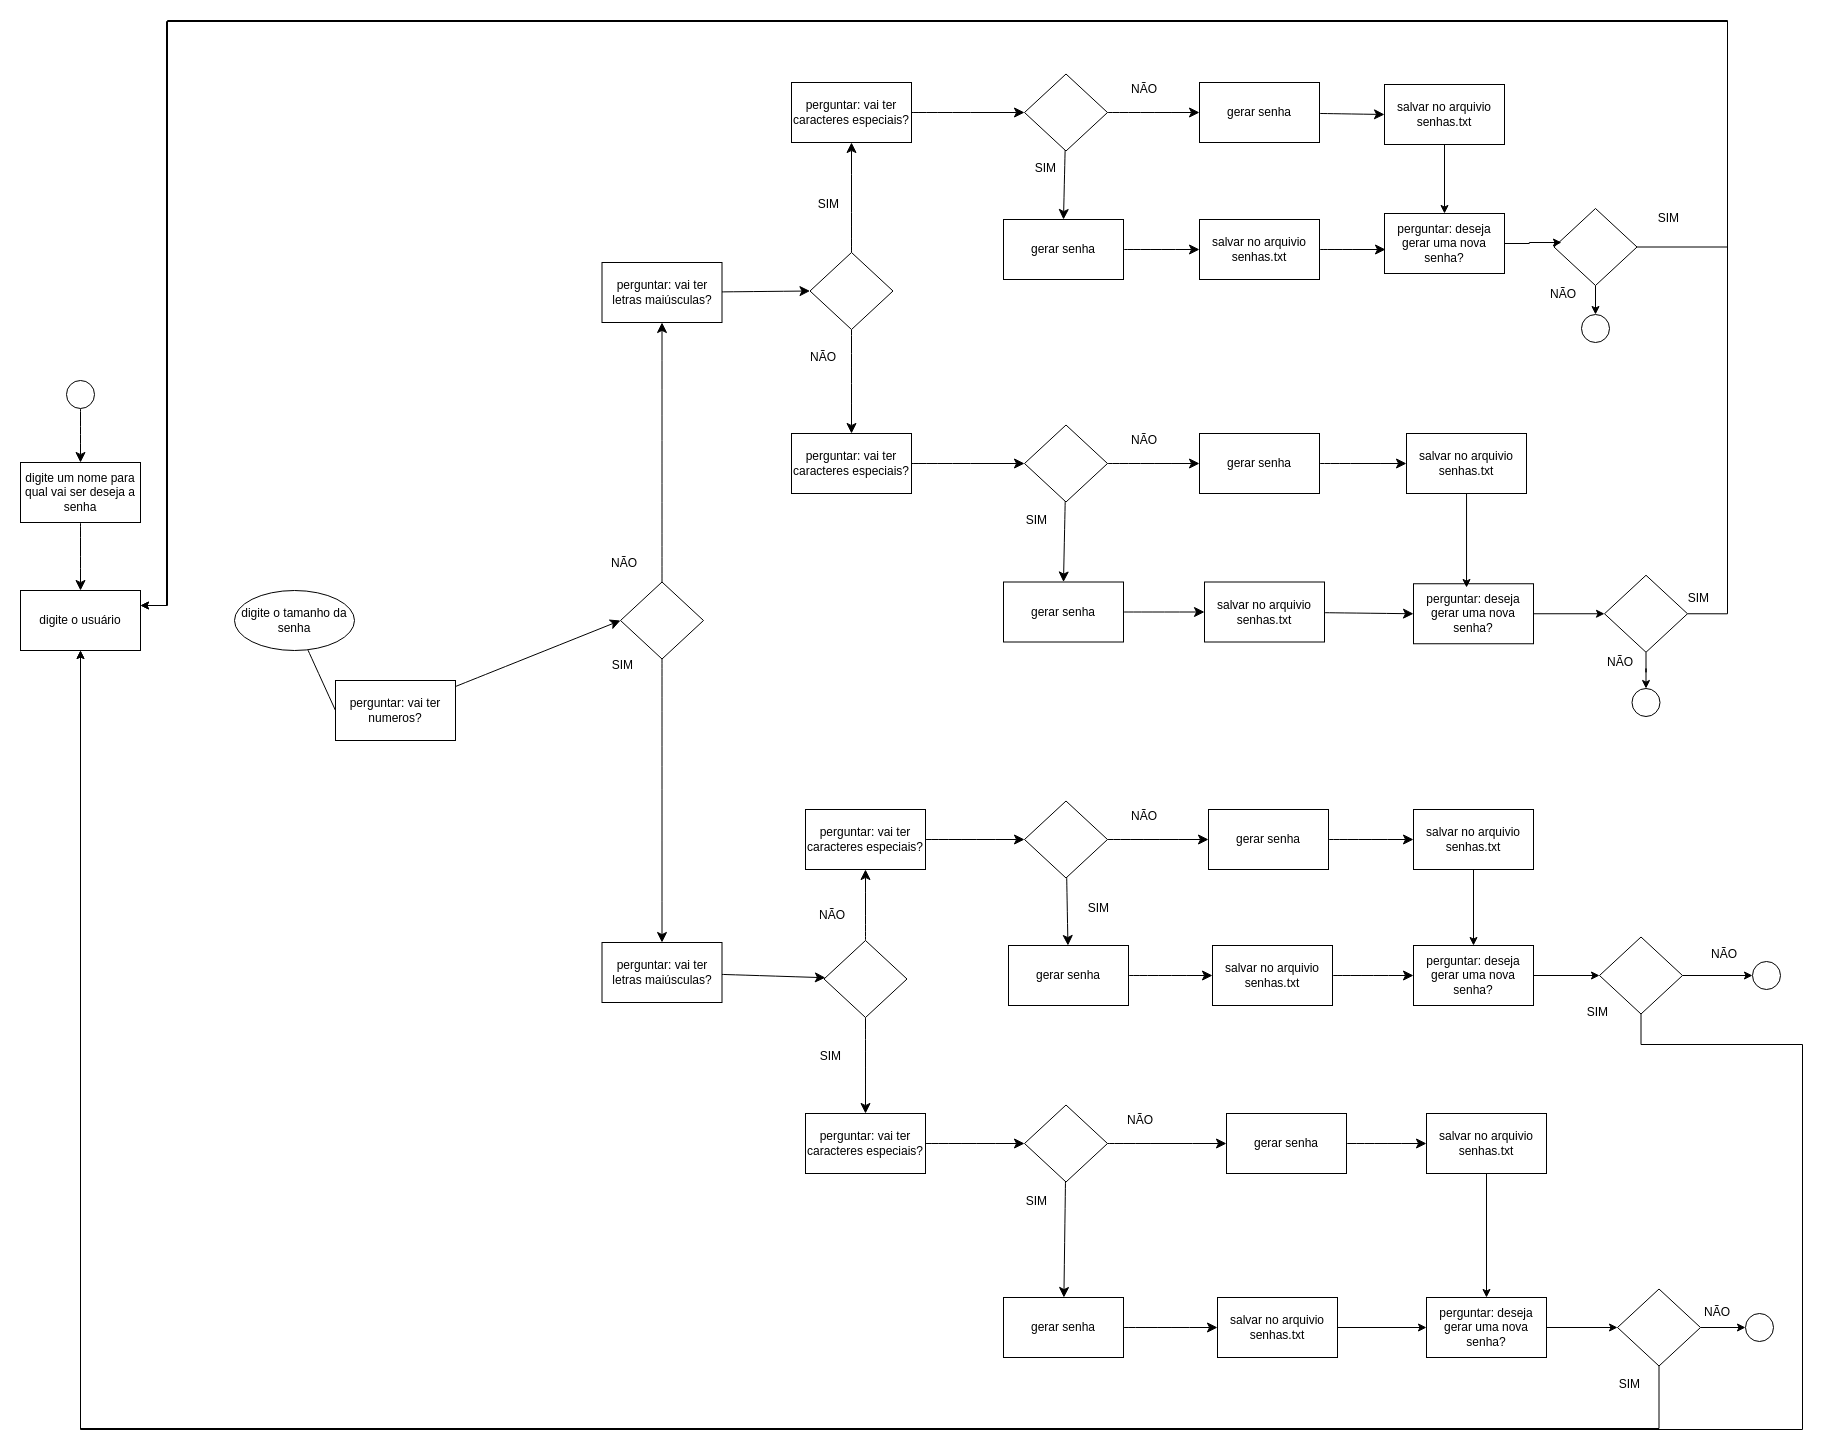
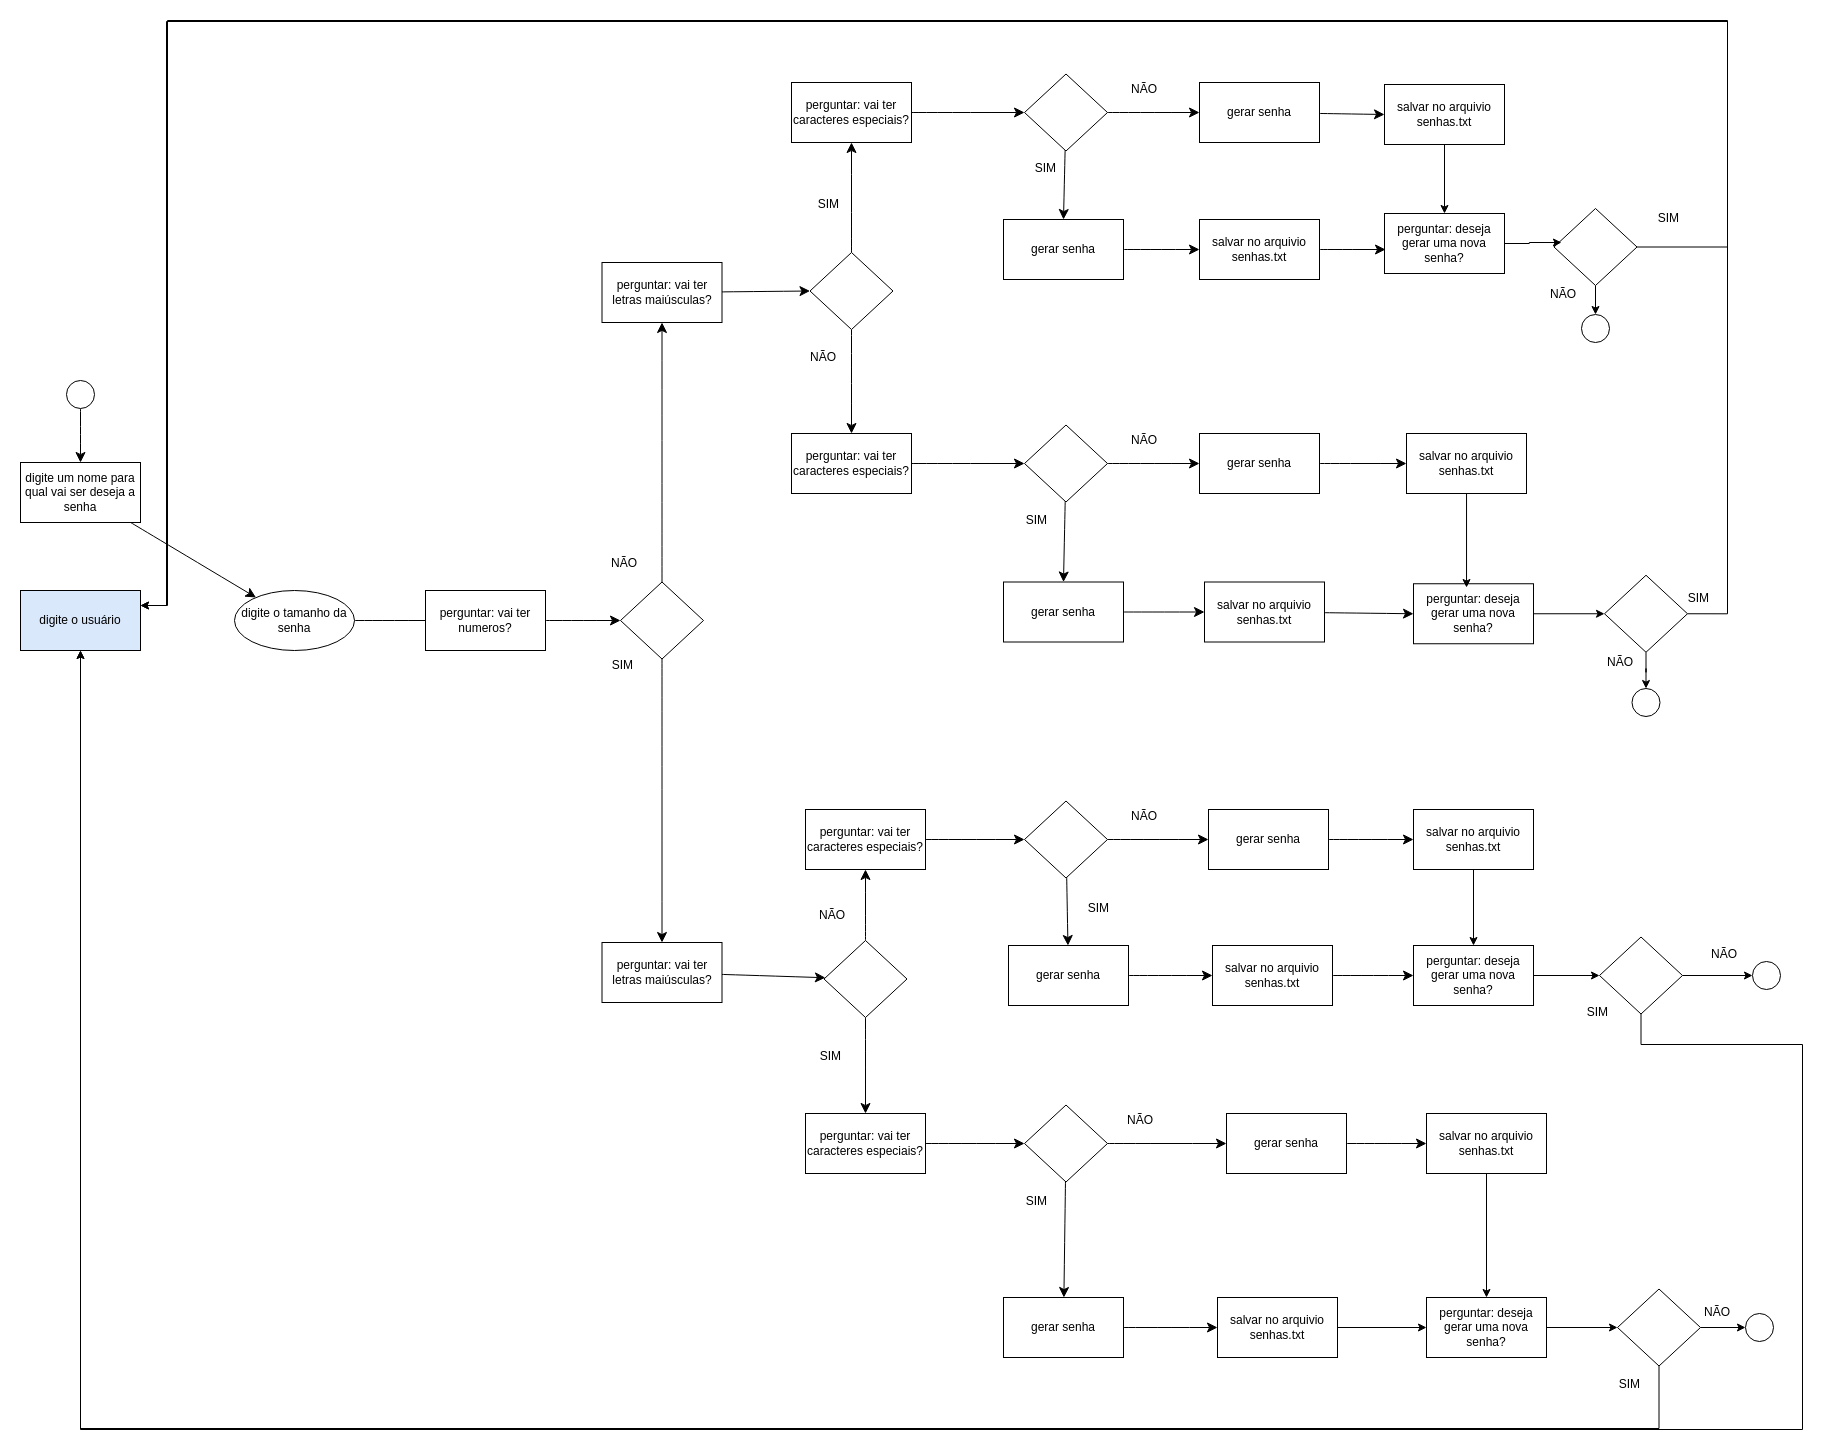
edge "digite um nome para qual vai ser deseja a senha" -> "digite o usuário": now "digite um nome para qual vai ser deseja a senha" -> "digite o tamanho da senha"
node "digite o usuário": fillcolor #ffffff -> #dae8fc
node "perguntar: vai ter numeros?": moved (396, 711) -> (486, 621)
